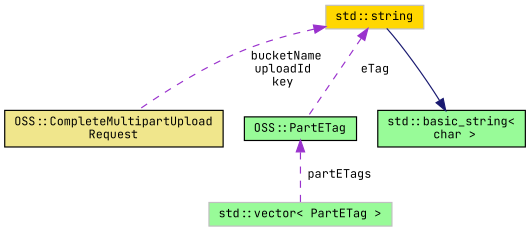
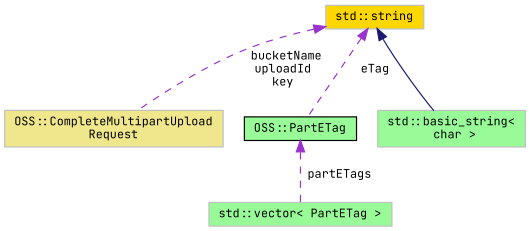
edge "std::string" -> "std::basic_string< char >": reversed
node "OSS::CompleteMultipartUpload Request": color black -> grey75
node "std::basic_string< char >": color black -> grey75
